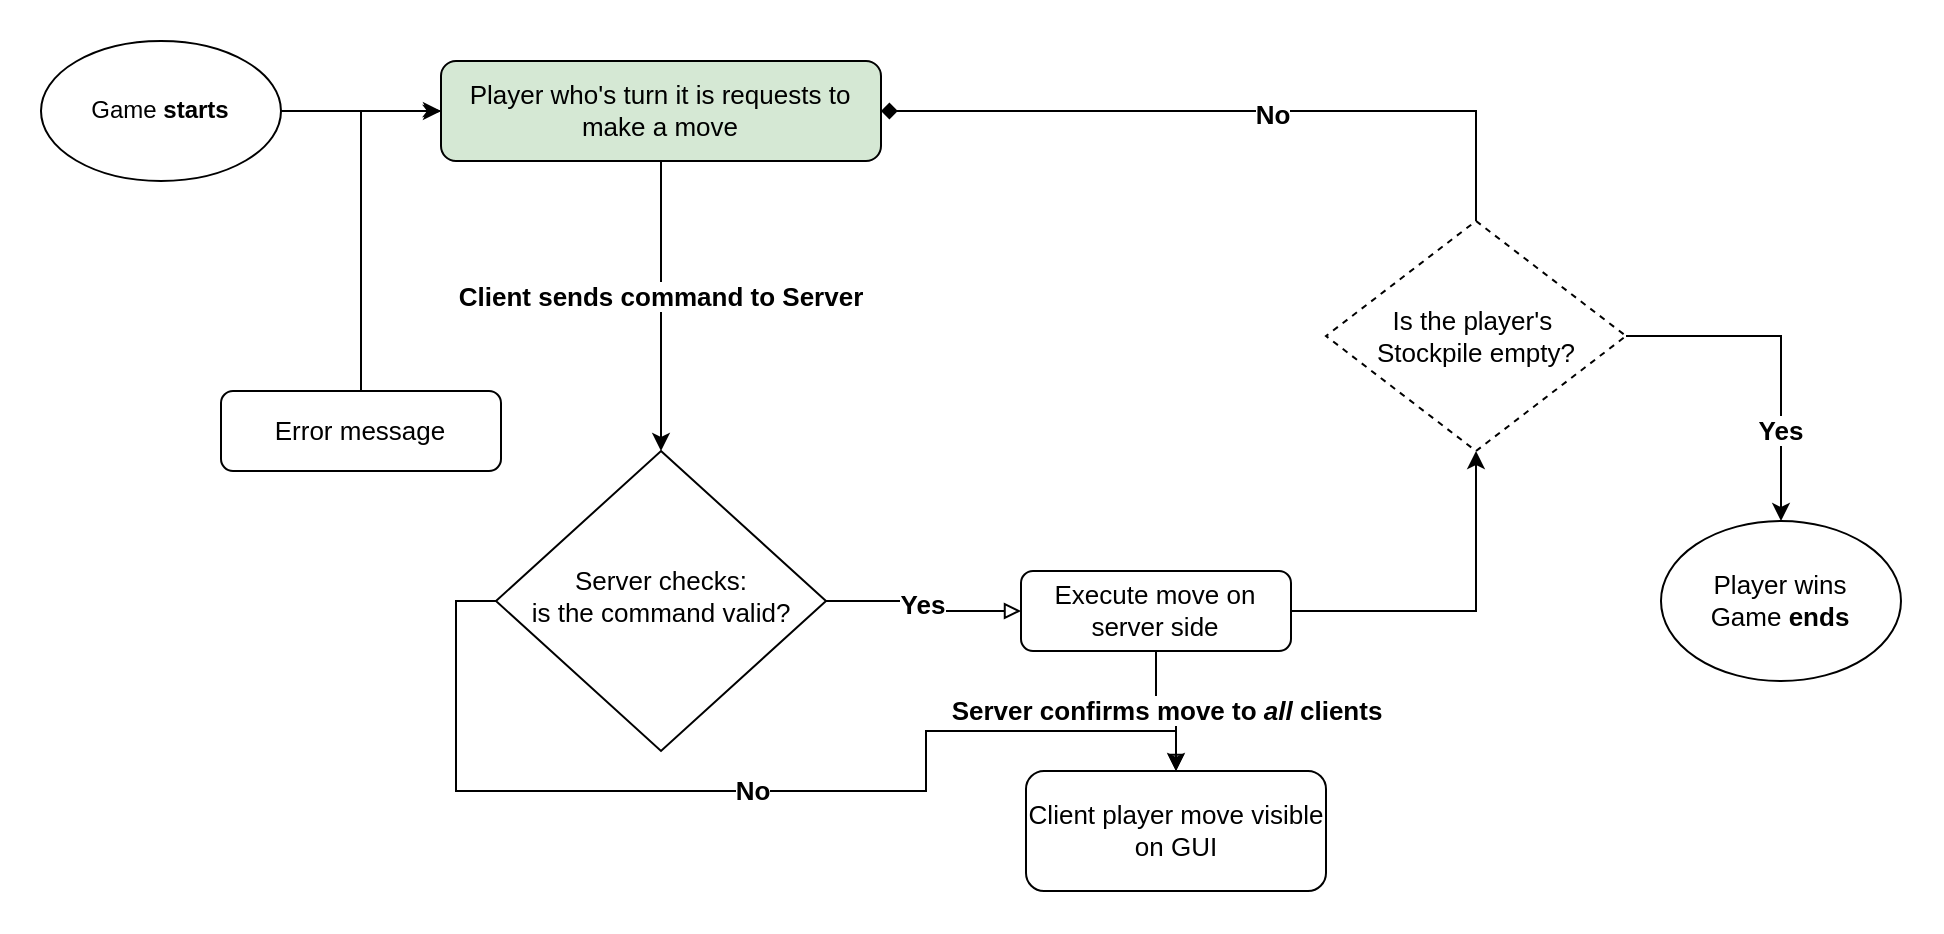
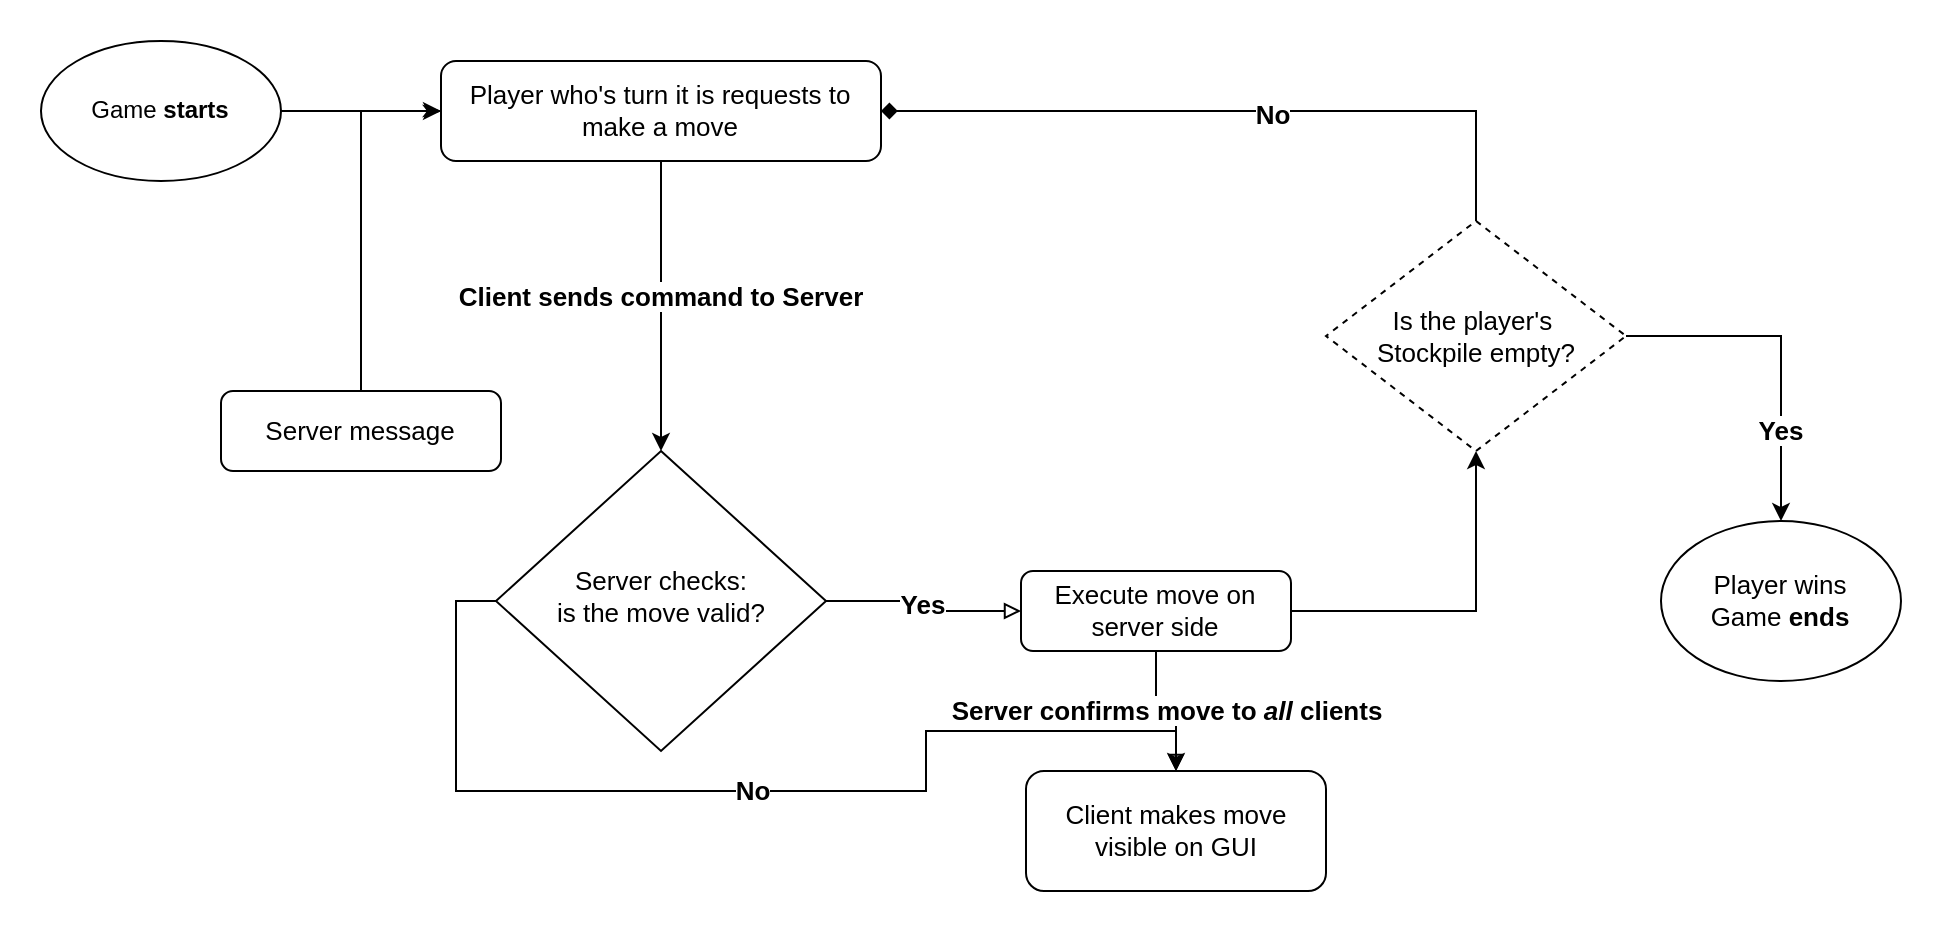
node "Player who's turn it is requests to make a move": fillcolor #d5e8d4 -> #ffffff
node "Error message": label "Error message" -> "Server message"
node "Server checks: is the command valid?": label "Server checks: is the command valid?" -> "Server checks: is the move valid?"
node "Client player move visible on GUI": label "Client player move visible on GUI" -> "Client makes move visible on GUI"
